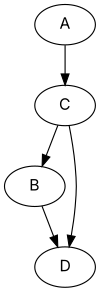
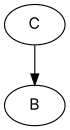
node "A": removed
node "D": removed
